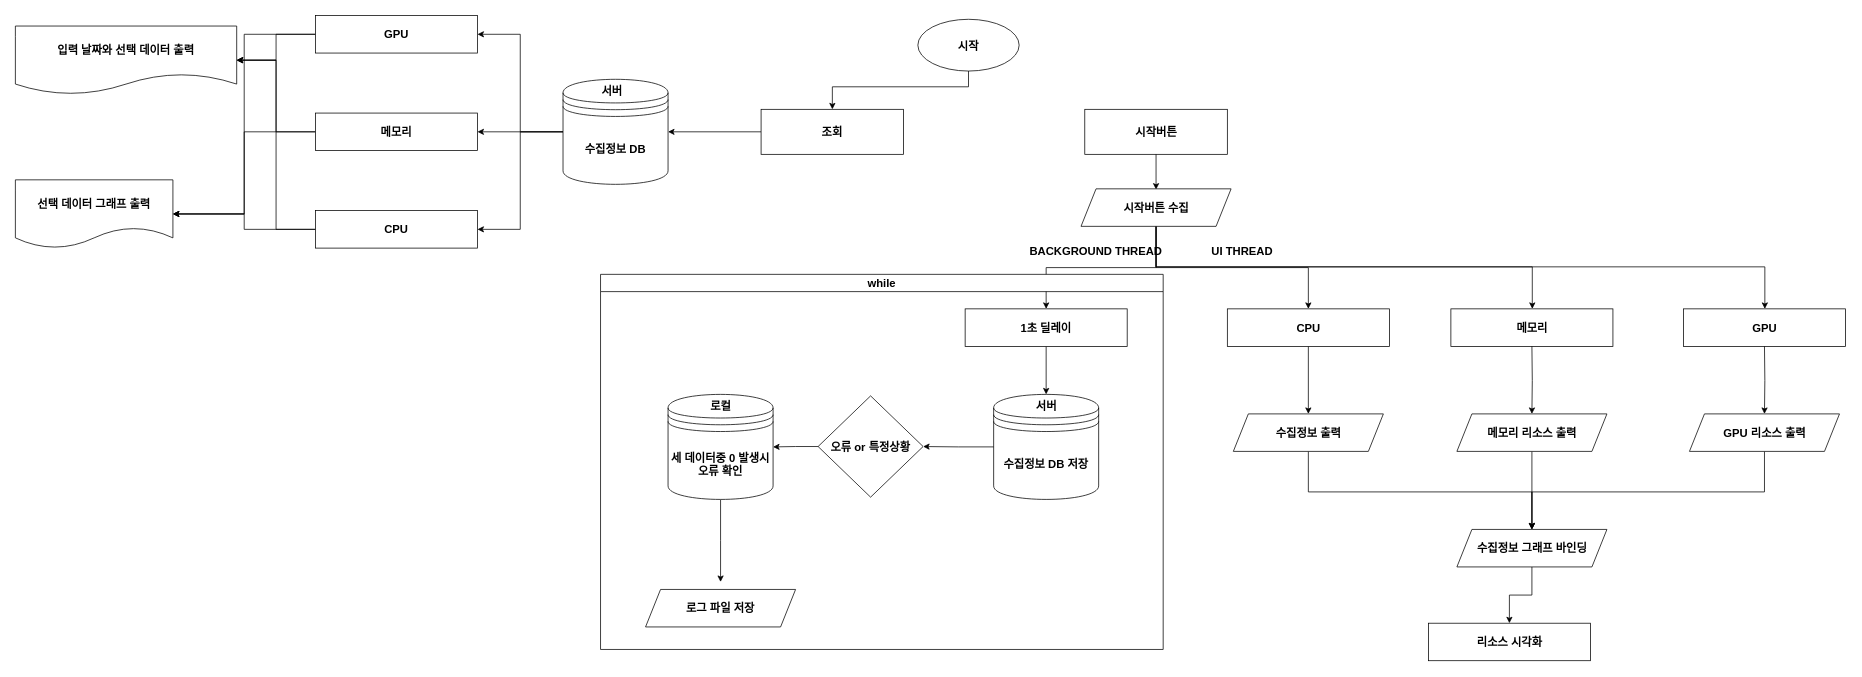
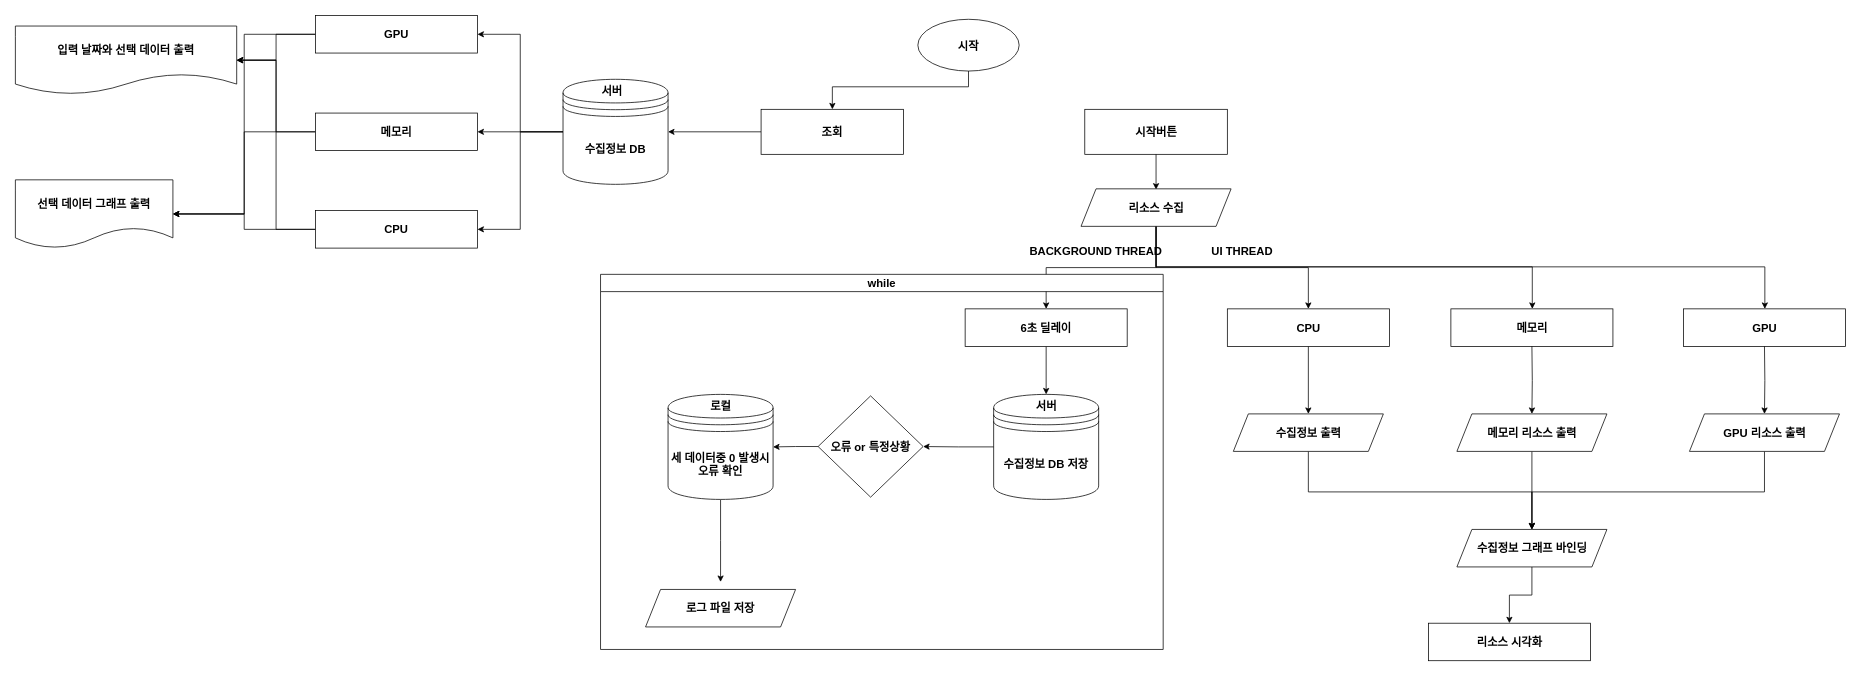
node "시작버튼 수집": label "시작버튼 수집" -> "리소스 수집"
node "1초 딜레이": label "1초 딜레이" -> "6초 딜레이"
